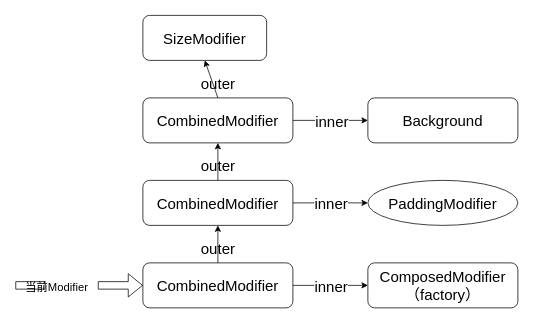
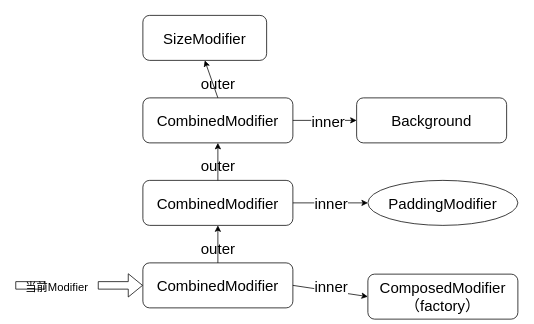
node "Background": moved (443, 120) -> (432, 120)
node "ComposedModifier （factory）": moved (443, 285) -> (443, 297)
